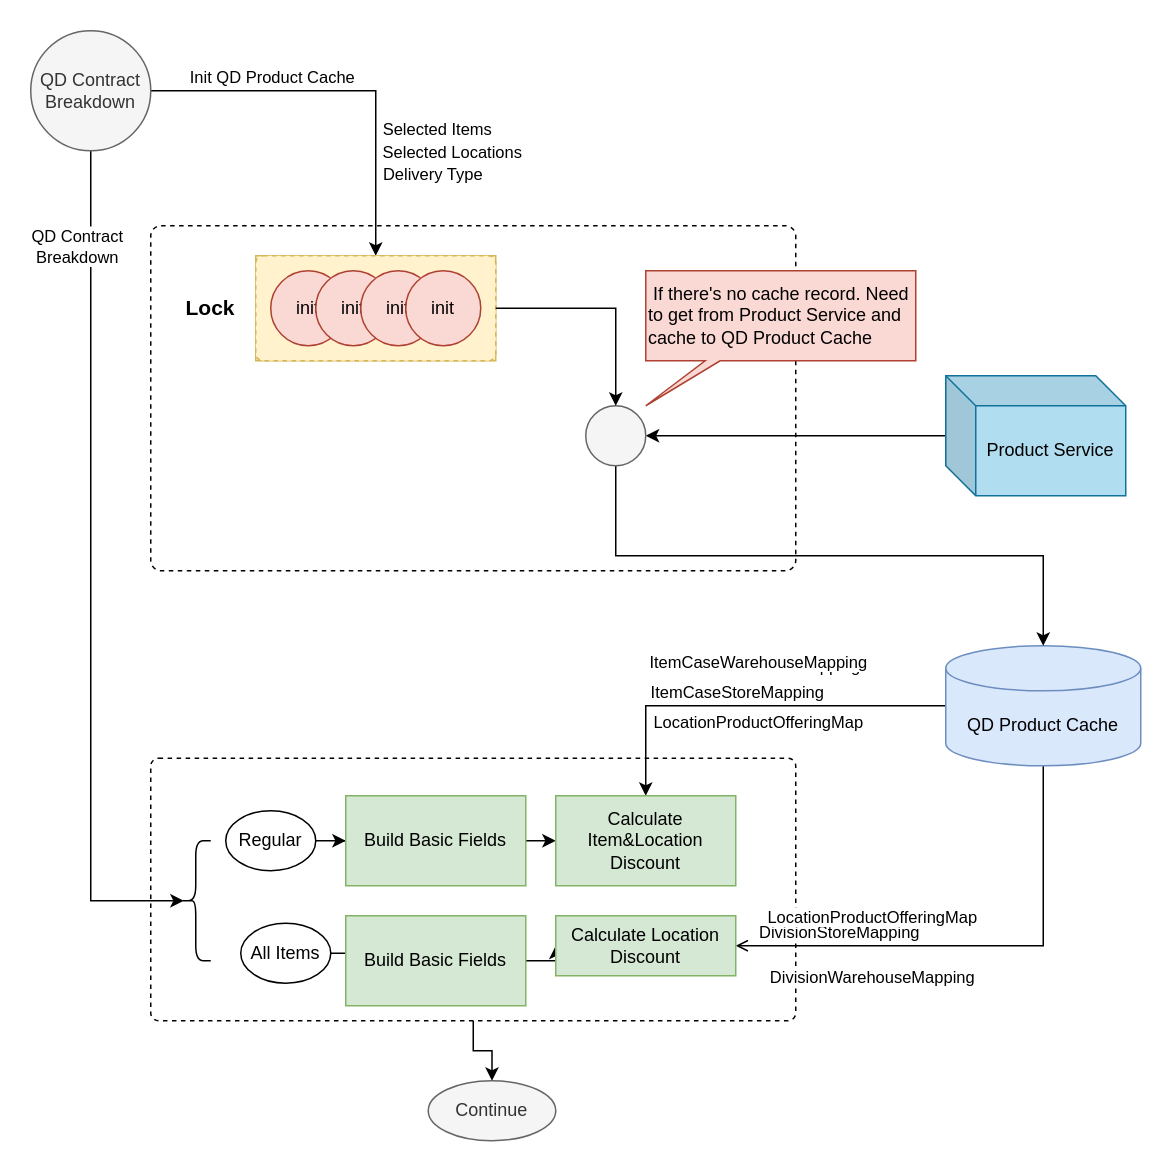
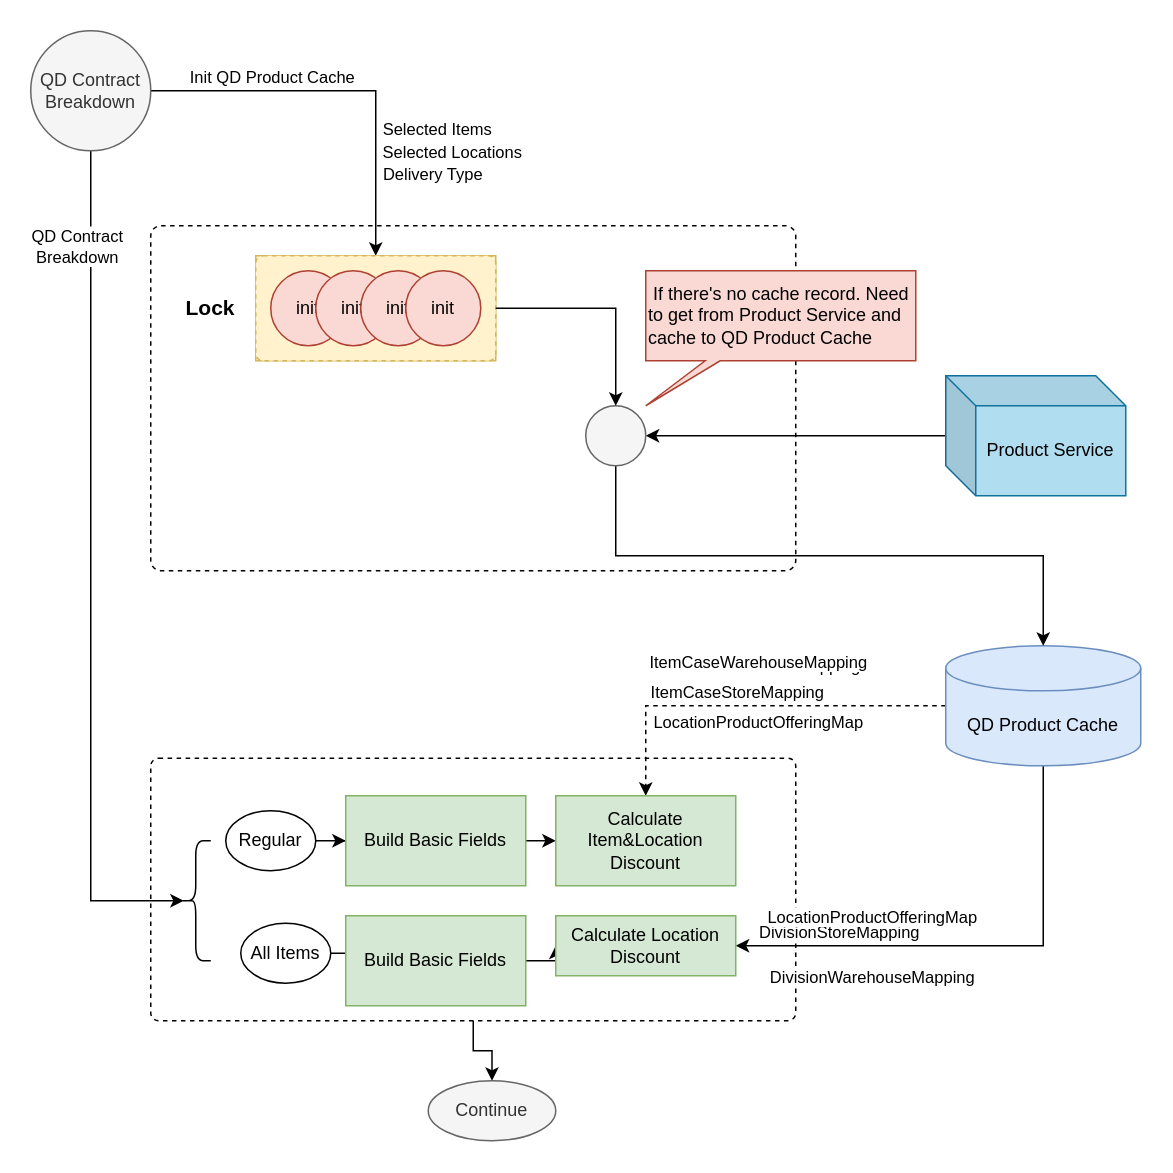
edge "QD Product Cache" -> "Calculate Item&Location Discount": style solid -> dashed
edge "QD Product Cache" -> "Calculate Location Discount": arrowhead open -> classic
